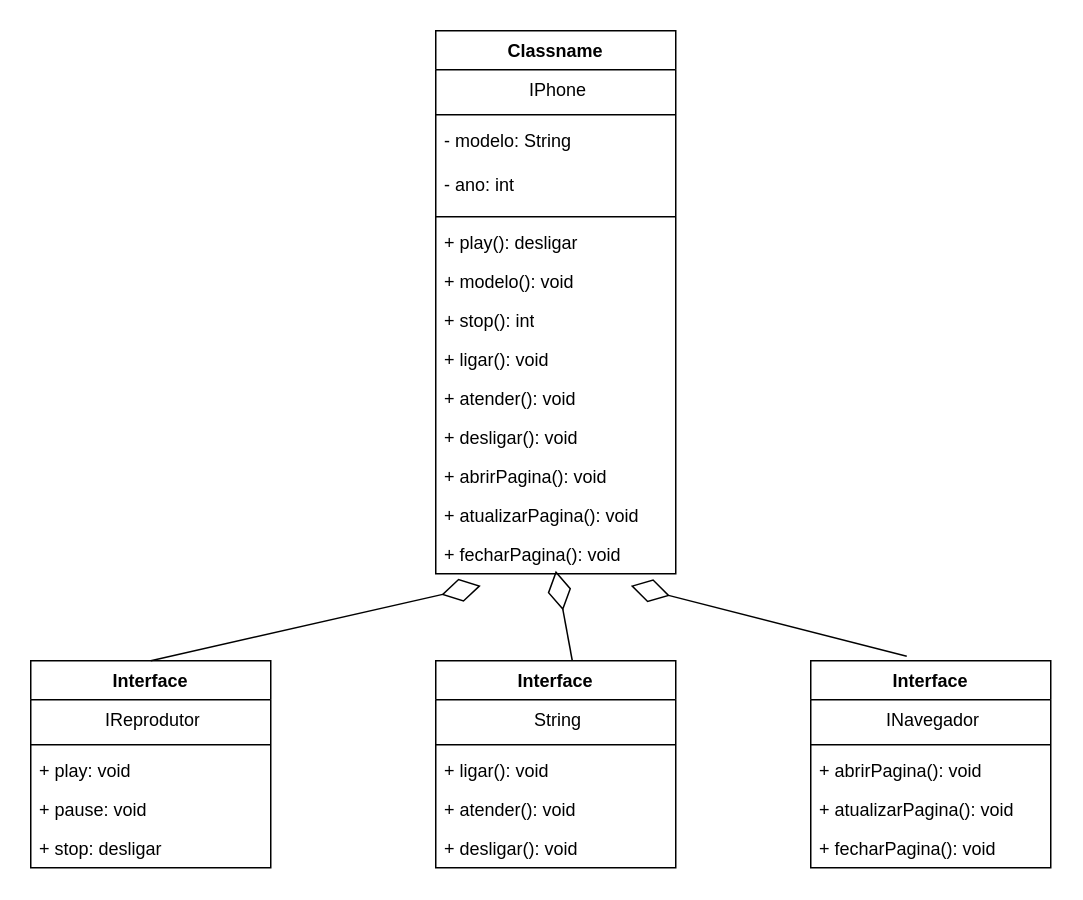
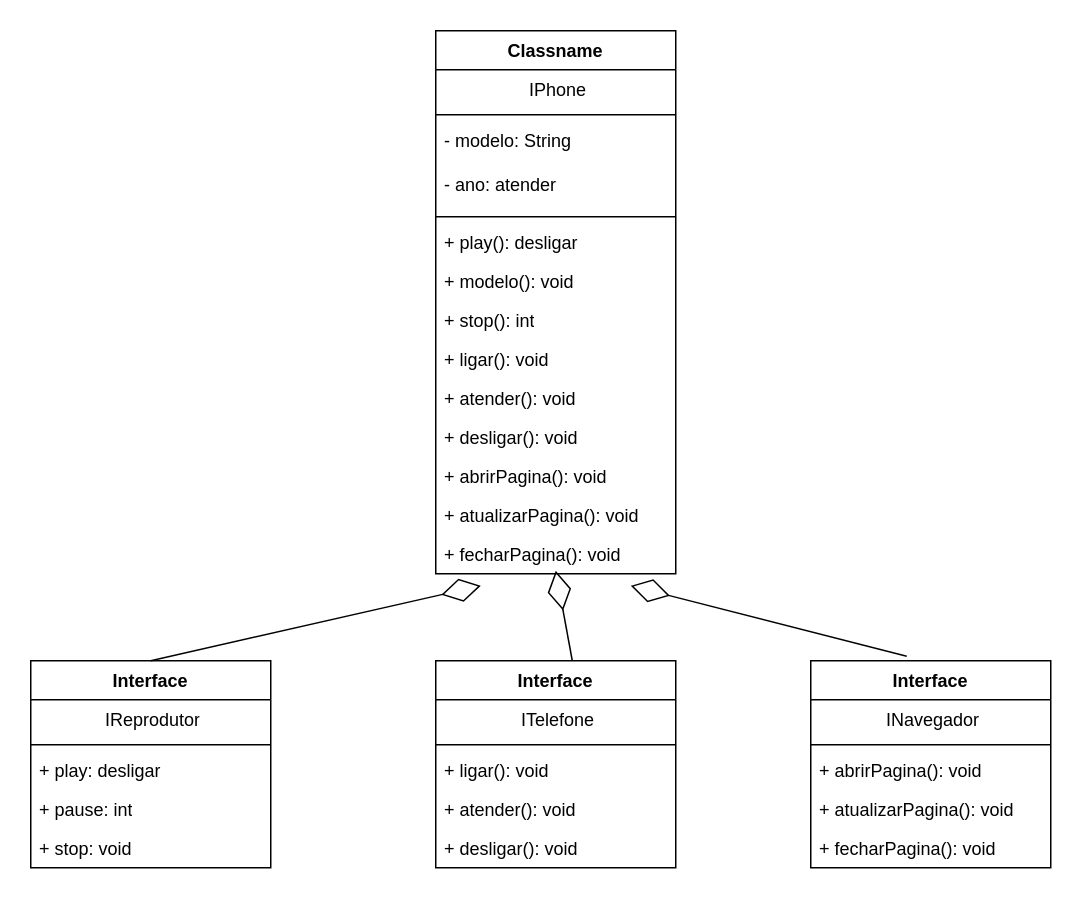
node "- modelo: String - ano: int": label "- modelo: String - ano: int" -> "- modelo: String - ano: atender"
node "String": label "String" -> "ITelefone"
node "+ play: void": label "+ play: void" -> "+ play: desligar"
node "+ pause: void": label "+ pause: void" -> "+ pause: int"
node "+ stop: desligar": label "+ stop: desligar" -> "+ stop: void"
